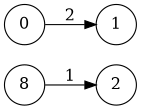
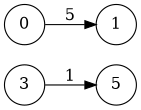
edge "0" -> "1": label "2" -> "5"
node "8": label "8" -> "3"
node "2": label "2" -> "5"
